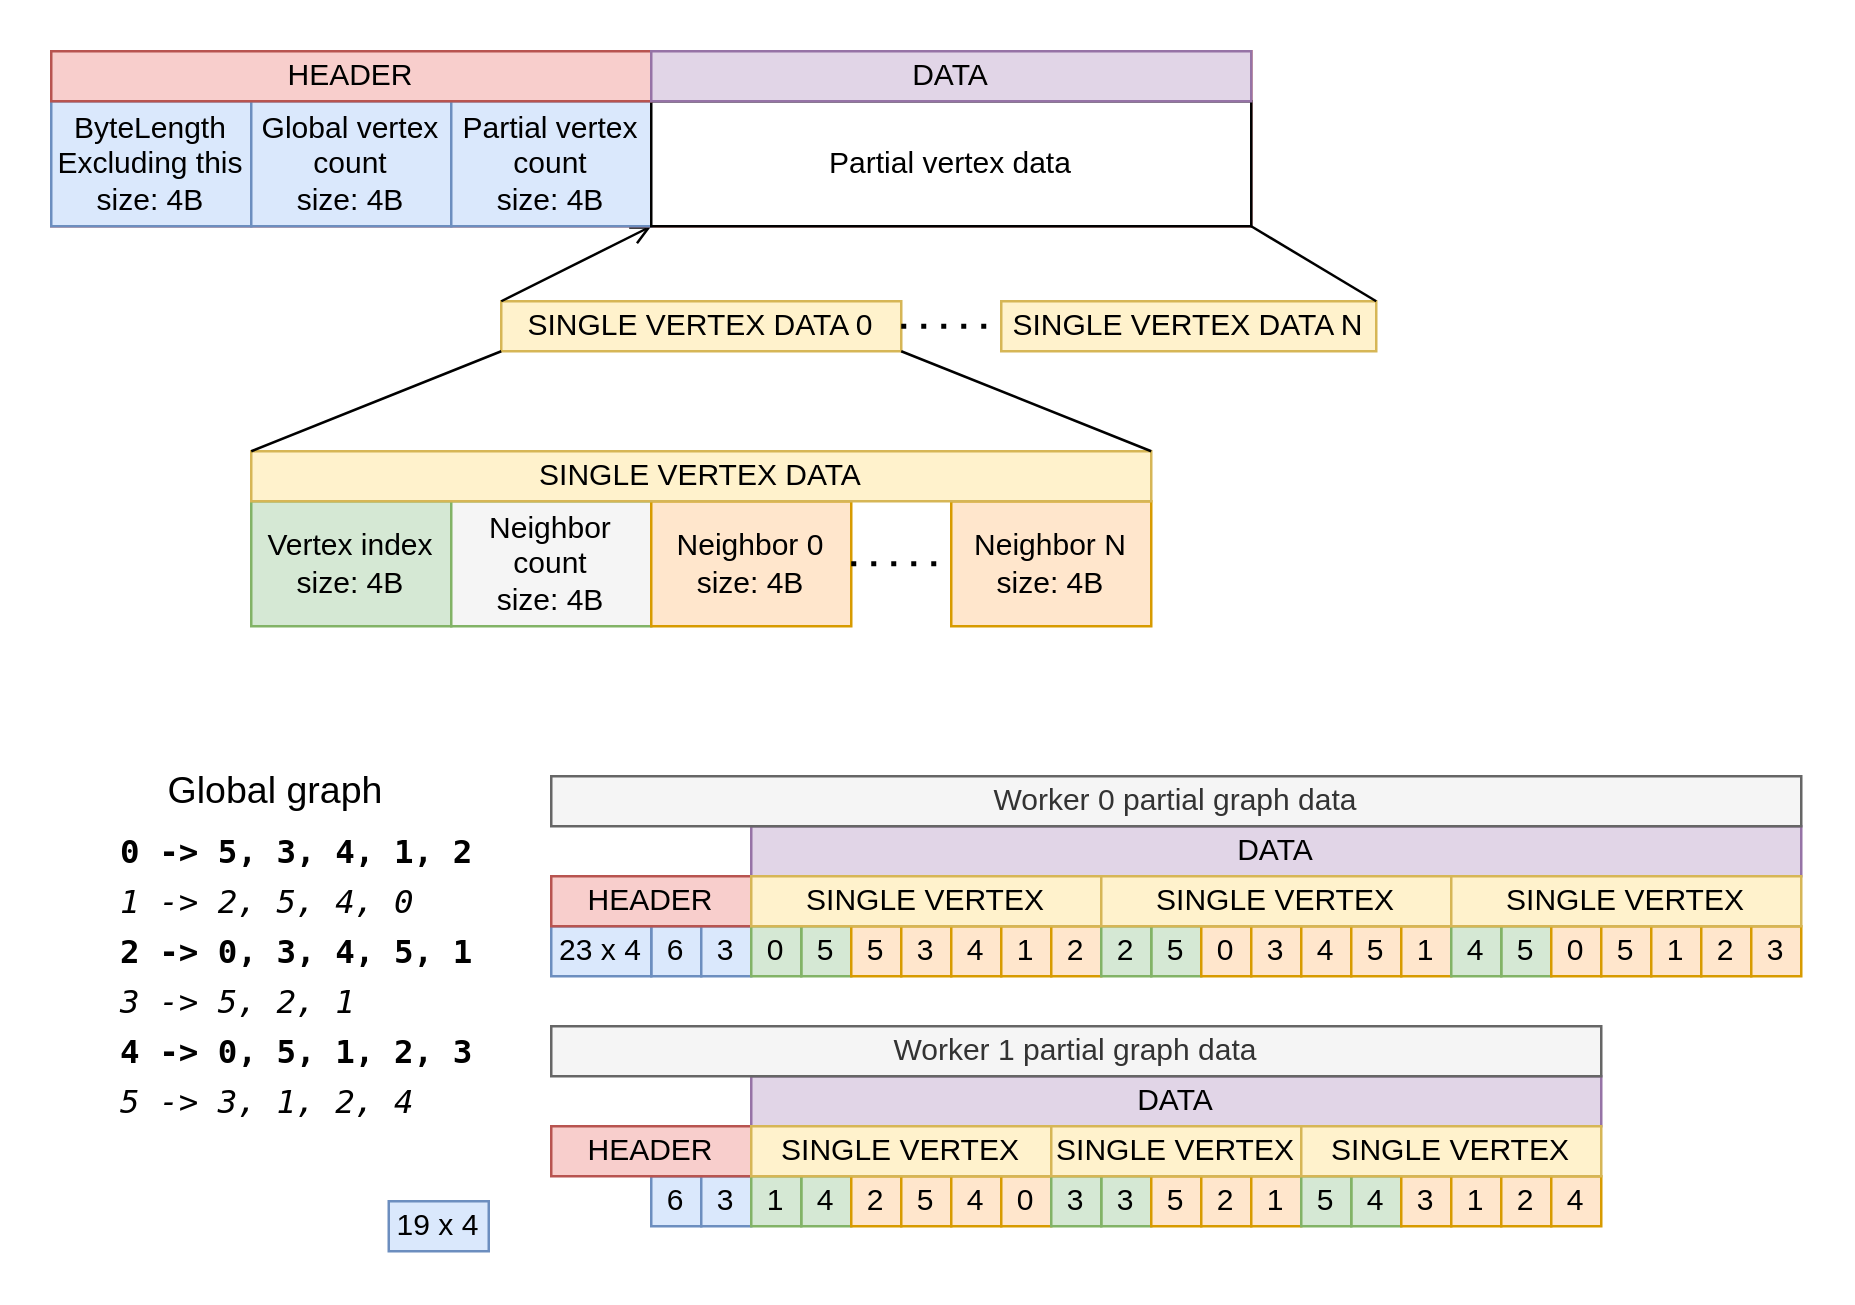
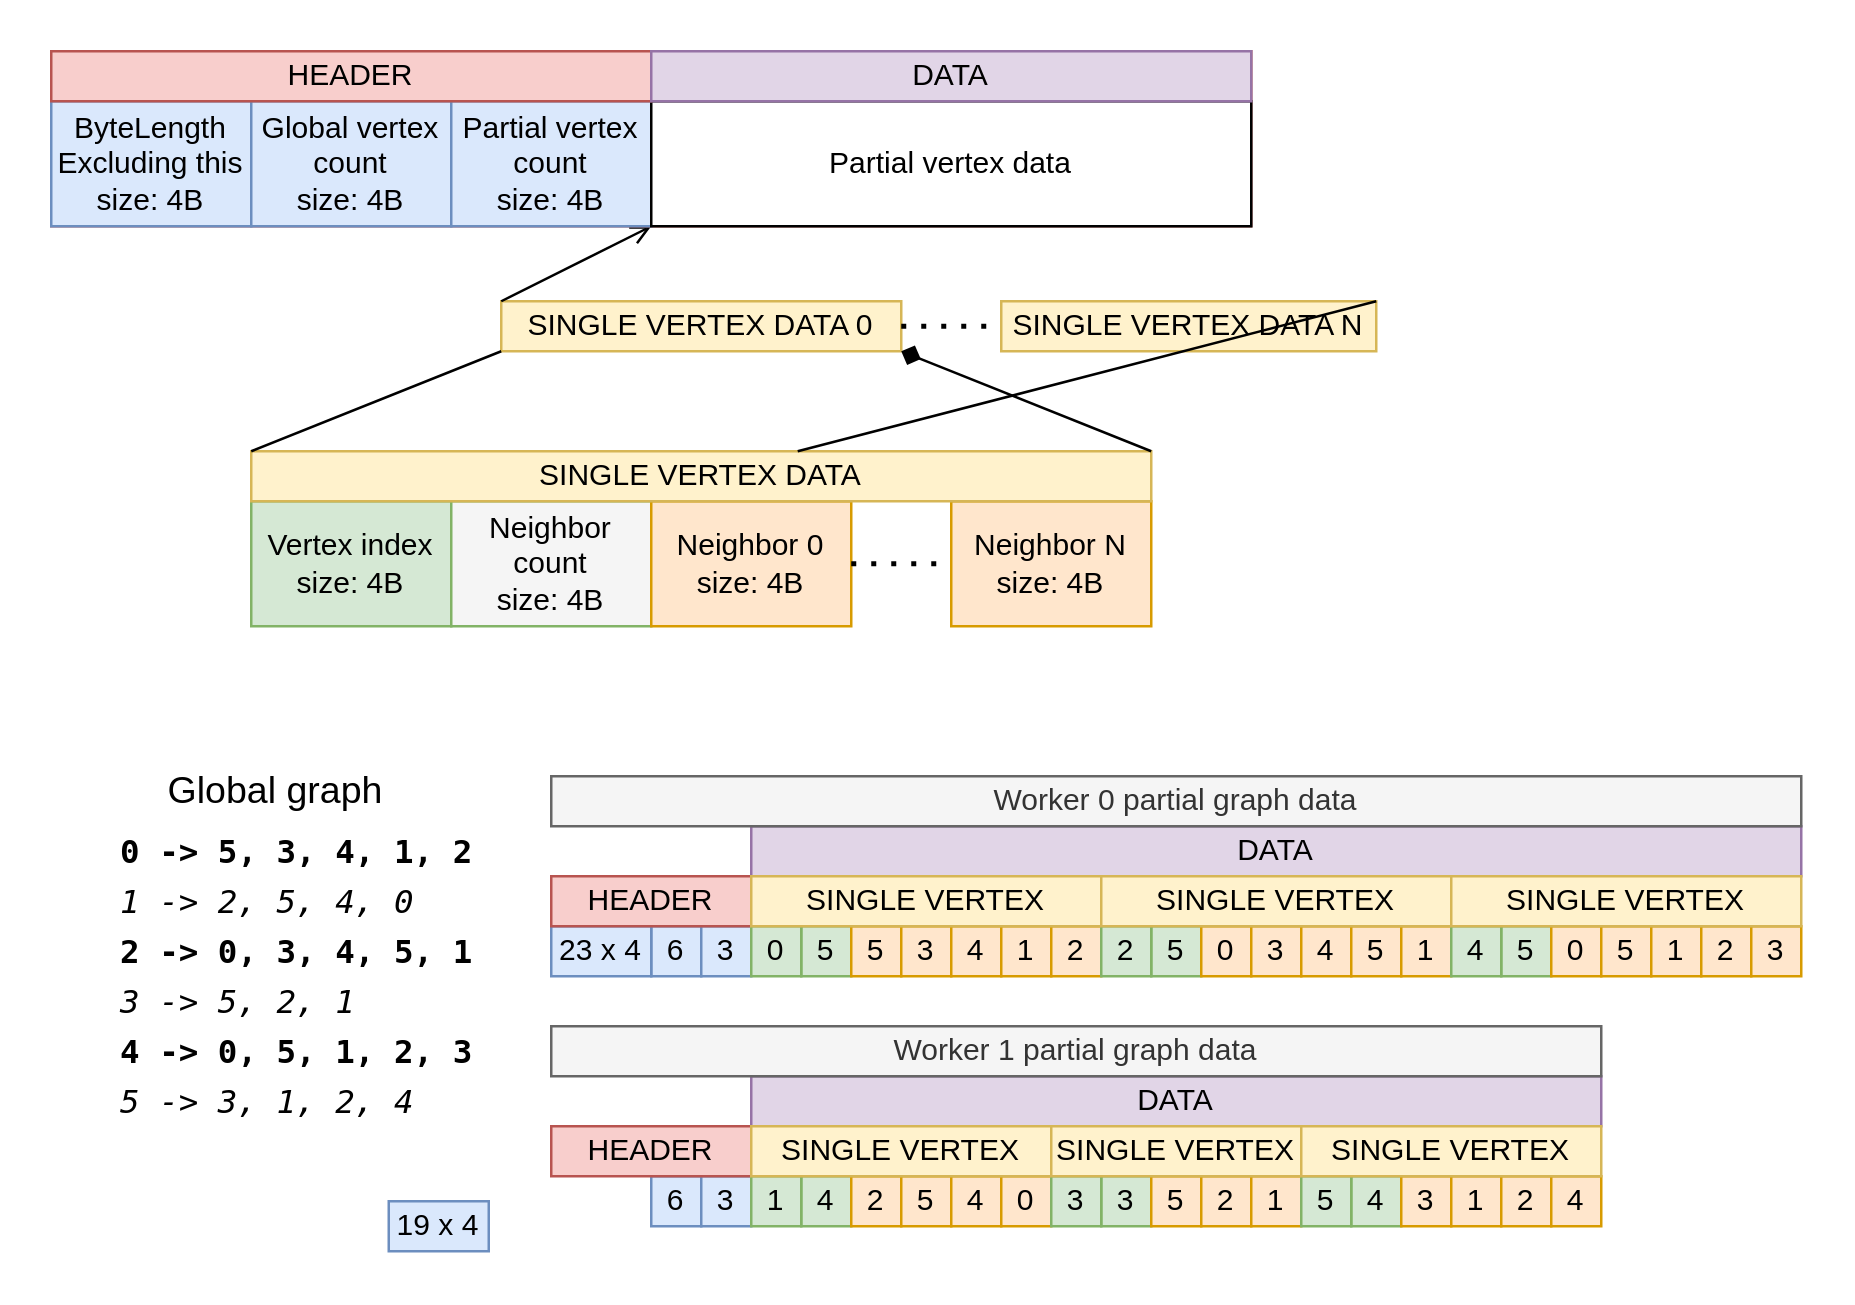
edge "Partial vertex data" -- "SINGLE VERTEX DATA N": now "SINGLE VERTEX DATA" -- "SINGLE VERTEX DATA N"
edge "SINGLE VERTEX DATA 0" -- "SINGLE VERTEX DATA": arrowhead none -> diamond
